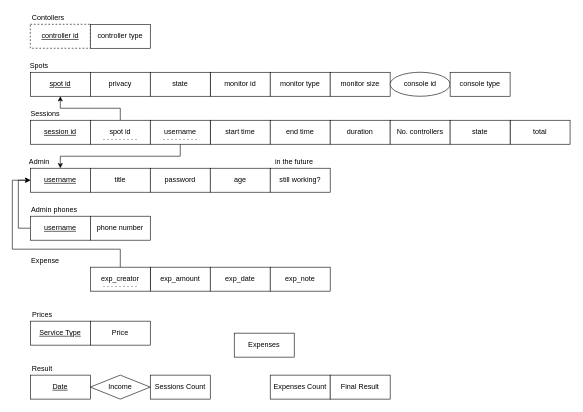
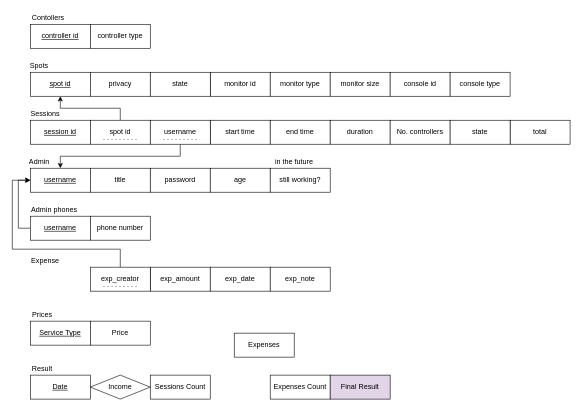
node "controller id": style dashed -> solid
node "console id": shape ellipse -> rectangle
node "Final Result": fillcolor #ffffff -> #e1d5e7
